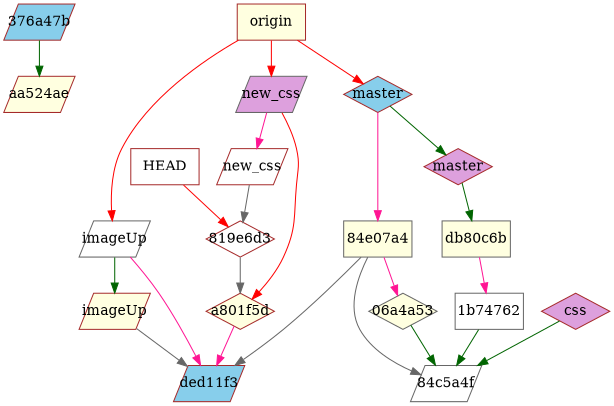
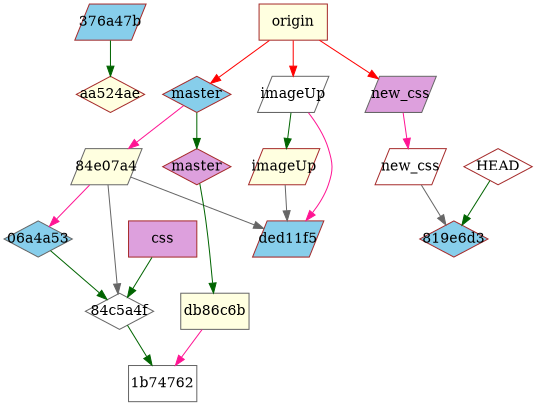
node "aa524ae": shape parallelogram -> diamond
node "HEAD": shape box -> diamond
edge "HEAD" -> "819e6d3": color red -> darkgreen
node "819e6d3": fillcolor white -> skyblue
node "84e07a4": shape box -> parallelogram
node "db80c6b": label "db80c6b" -> "db86c6b"
node "a801f5d": removed
node "06a4a53": fillcolor lightyellow -> skyblue
node "css": shape diamond -> box
edge "1b74762" -> "84c5a4f": reversed
node "ded11f3": label "ded11f3" -> "ded11f5"
node "84c5a4f": shape parallelogram -> diamond
